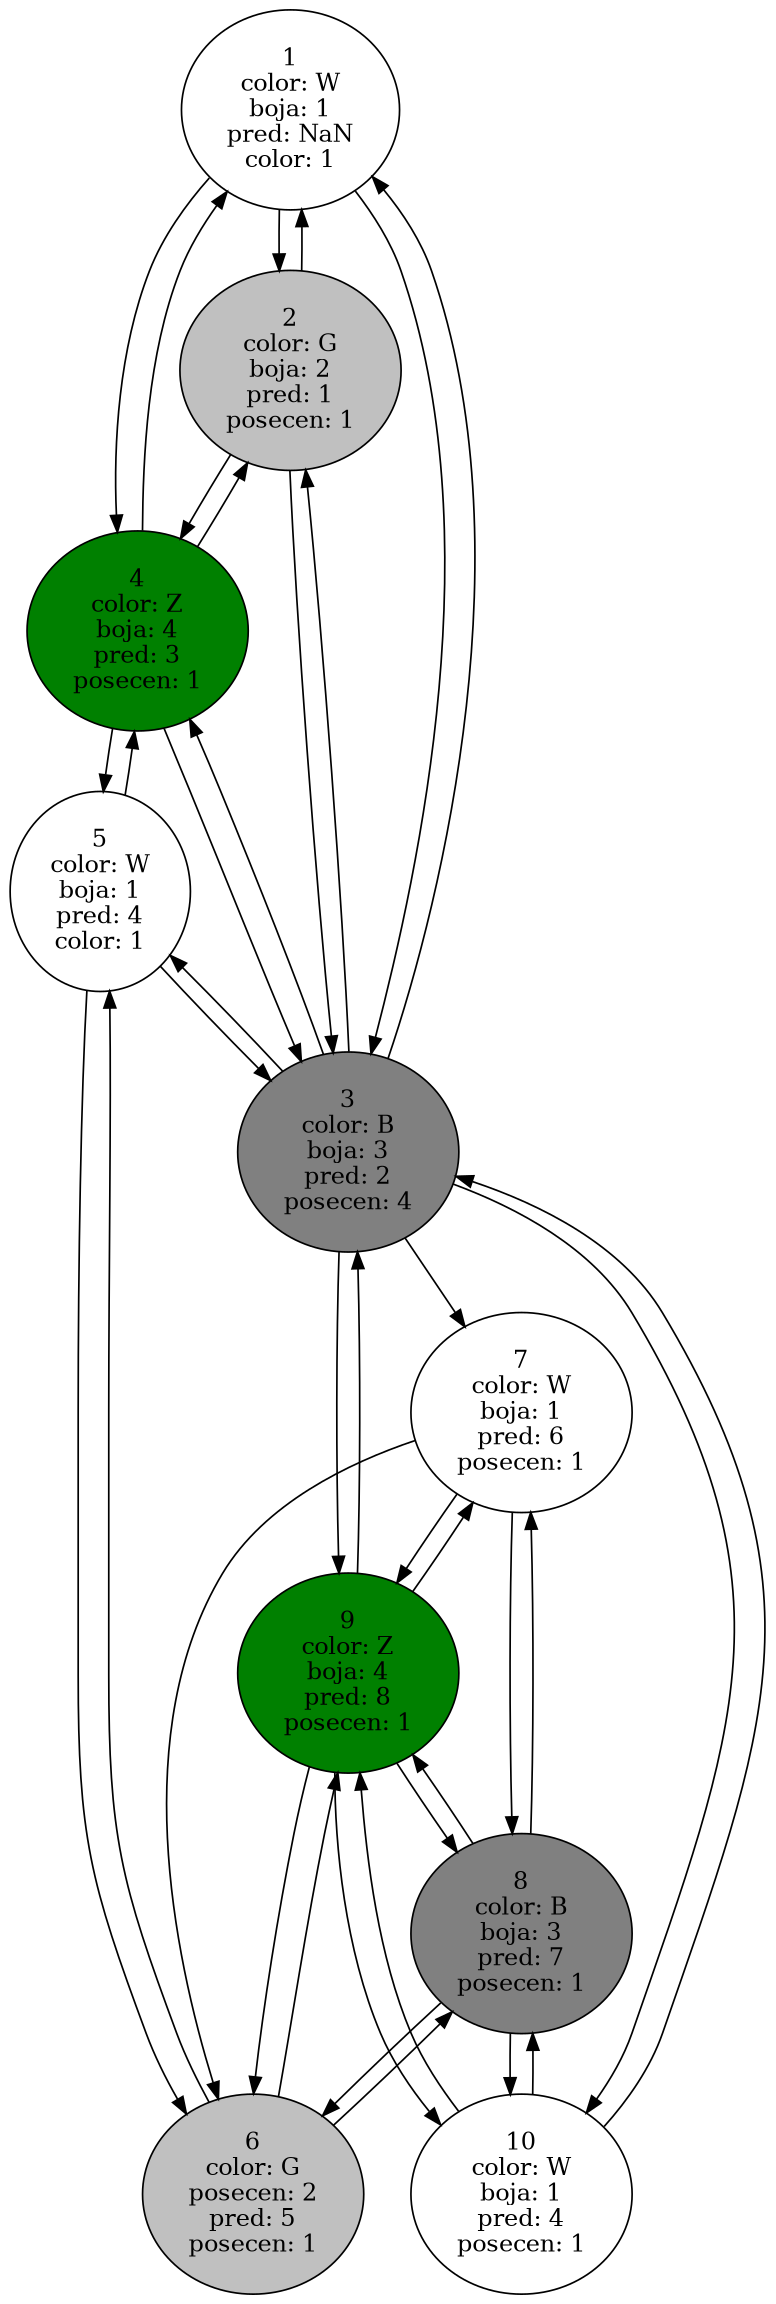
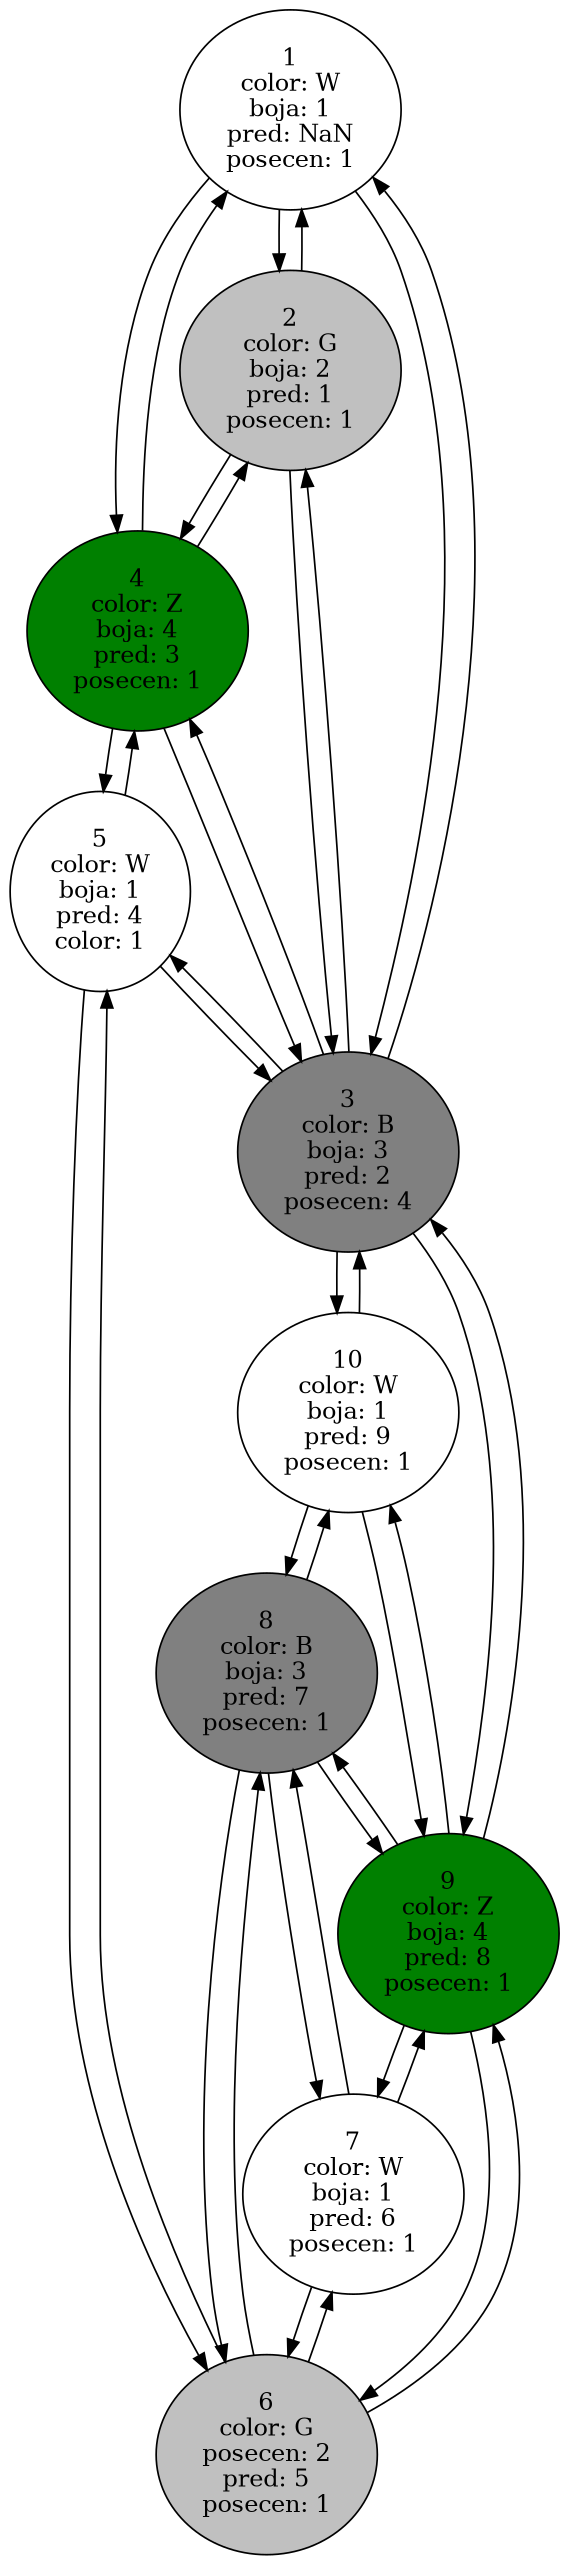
node "1 color: W boja: 1 pred: NaN color: 1": label "1 color: W boja: 1 pred: NaN color: 1" -> "1 color: W boja: 1 pred: NaN posecen: 1"
edge "3 color: B boja: 3 pred: 2 posecen: 4" -> "7 color: W boja: 1 pred: 6 posecen: 1": now "6 color: G posecen: 2 pred: 5 posecen: 1" -> "7 color: W boja: 1 pred: 6 posecen: 1"
node "10 color: W boja: 1 pred: 4 posecen: 1": label "10 color: W boja: 1 pred: 4 posecen: 1" -> "10 color: W boja: 1 pred: 9 posecen: 1"
